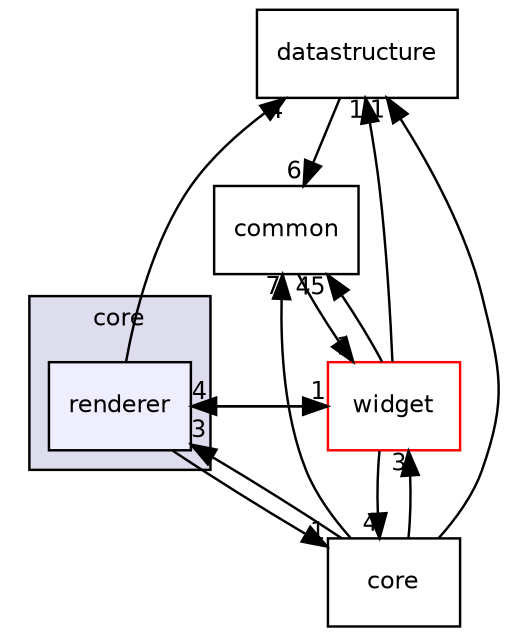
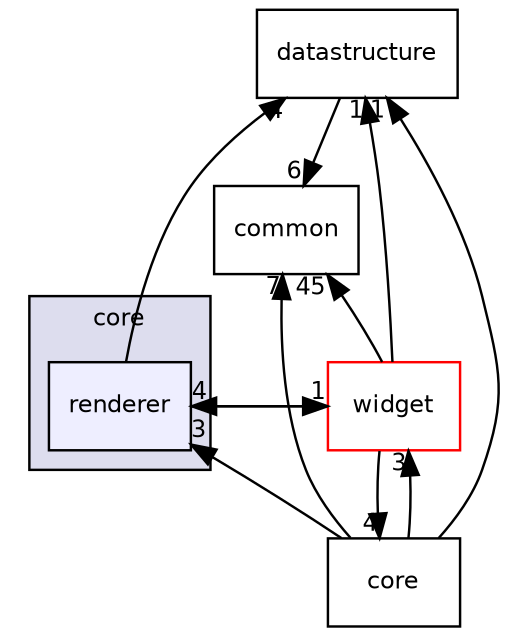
edge "common" -> "widget": removed
edge "renderer" -> "core": removed
